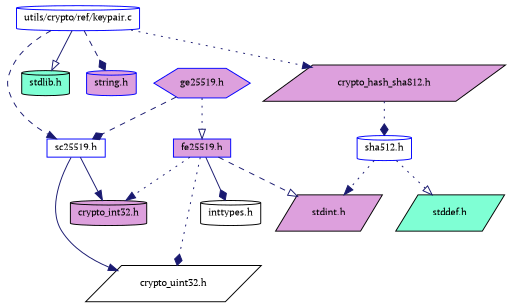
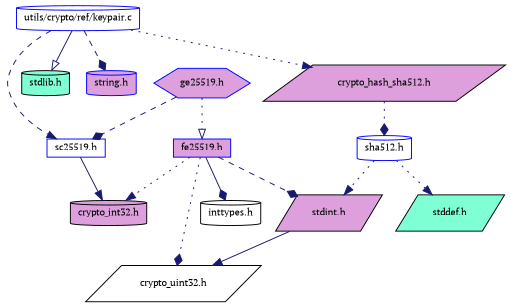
node "crypto_hash_sha812.h": label "crypto_hash_sha812.h" -> "crypto_hash_sha512.h"
edge "fe25519.h" -> "stdint.h": arrowhead onormal -> diamond
edge "sha512.h" -> "stddef.h": arrowhead onormal -> normal
edge "sc25519.h" -> "crypto_uint32.h": now "stdint.h" -> "crypto_uint32.h"
